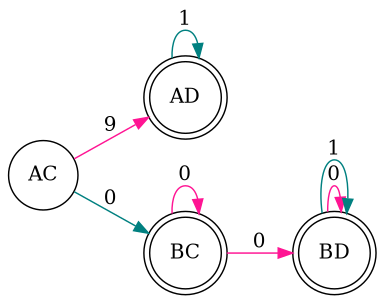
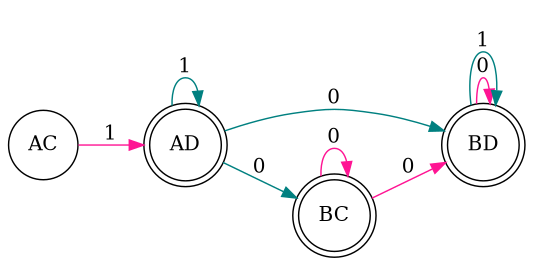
edge "AD" -> "BD": added, label "0"
edge "AC" -> "AD": label "9" -> "1"
edge "AC" -> "BC": now "AD" -> "BC"
